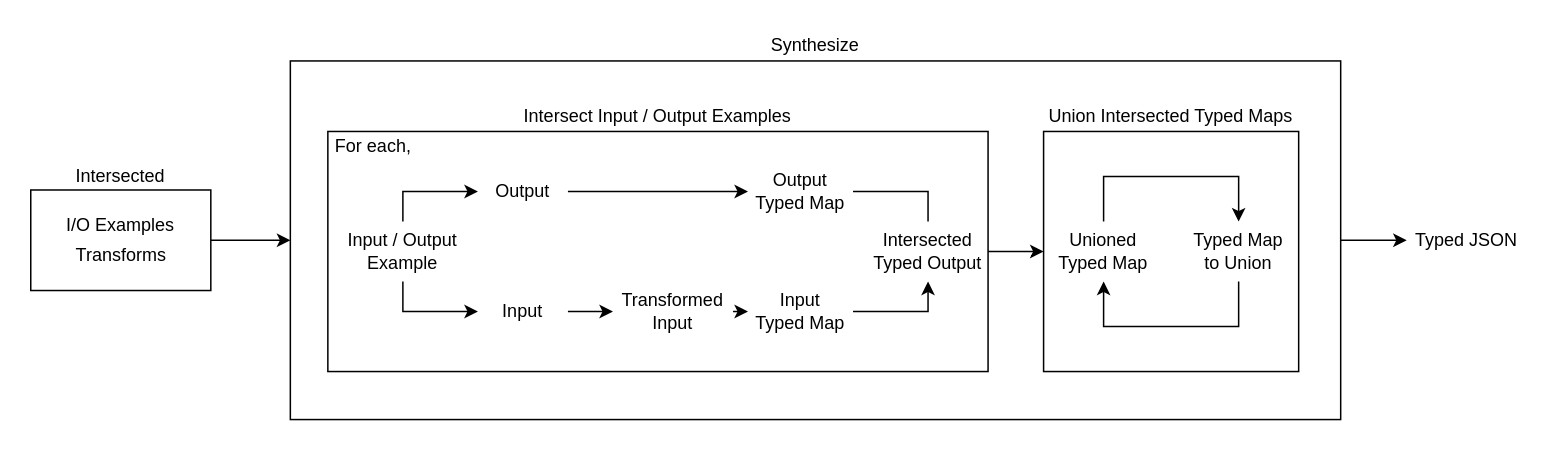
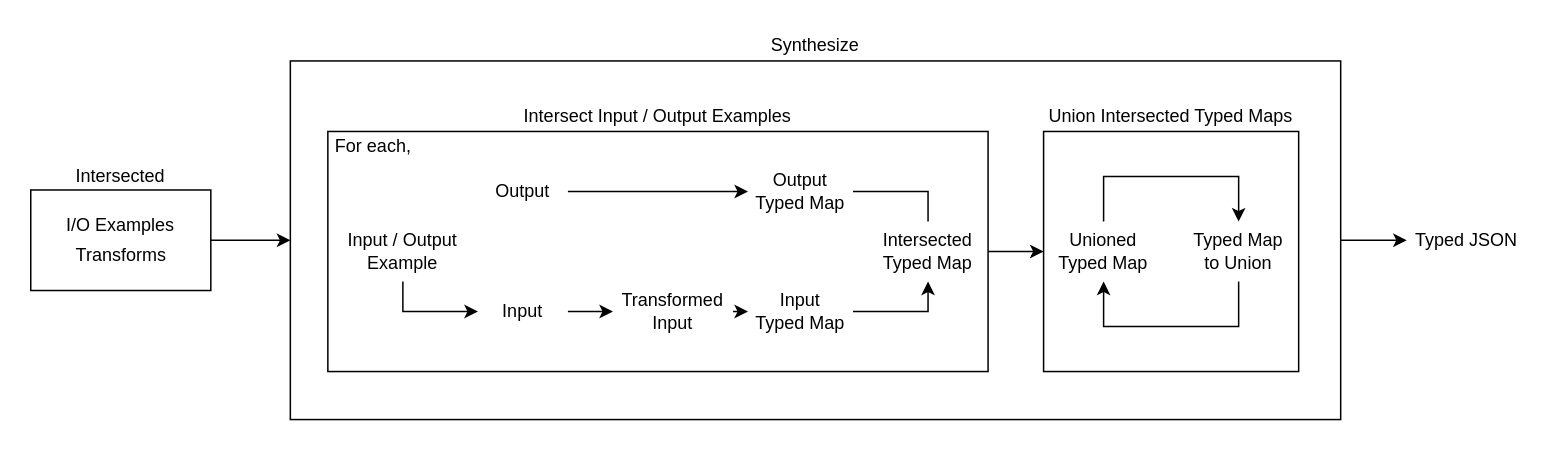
edge "Input / Output Example" -> "Output": removed
node "Intersected Typed Output": label "Intersected Typed Output" -> "Intersected Typed Map"
